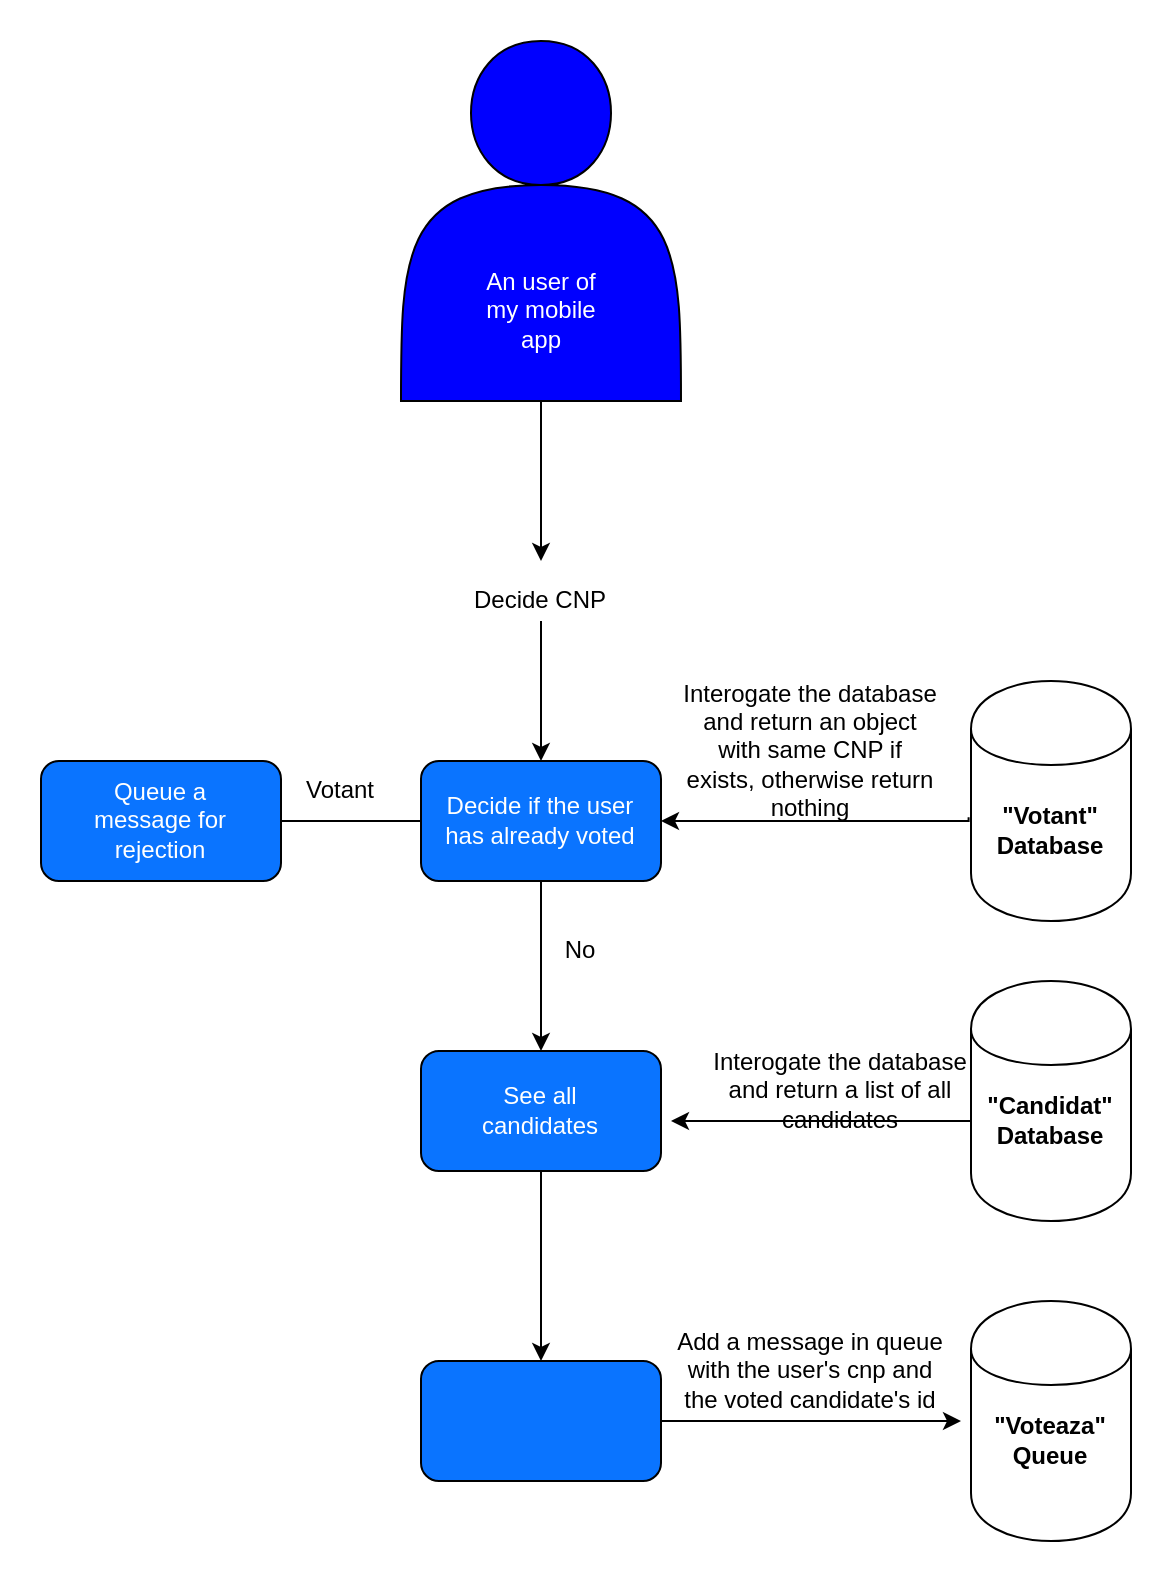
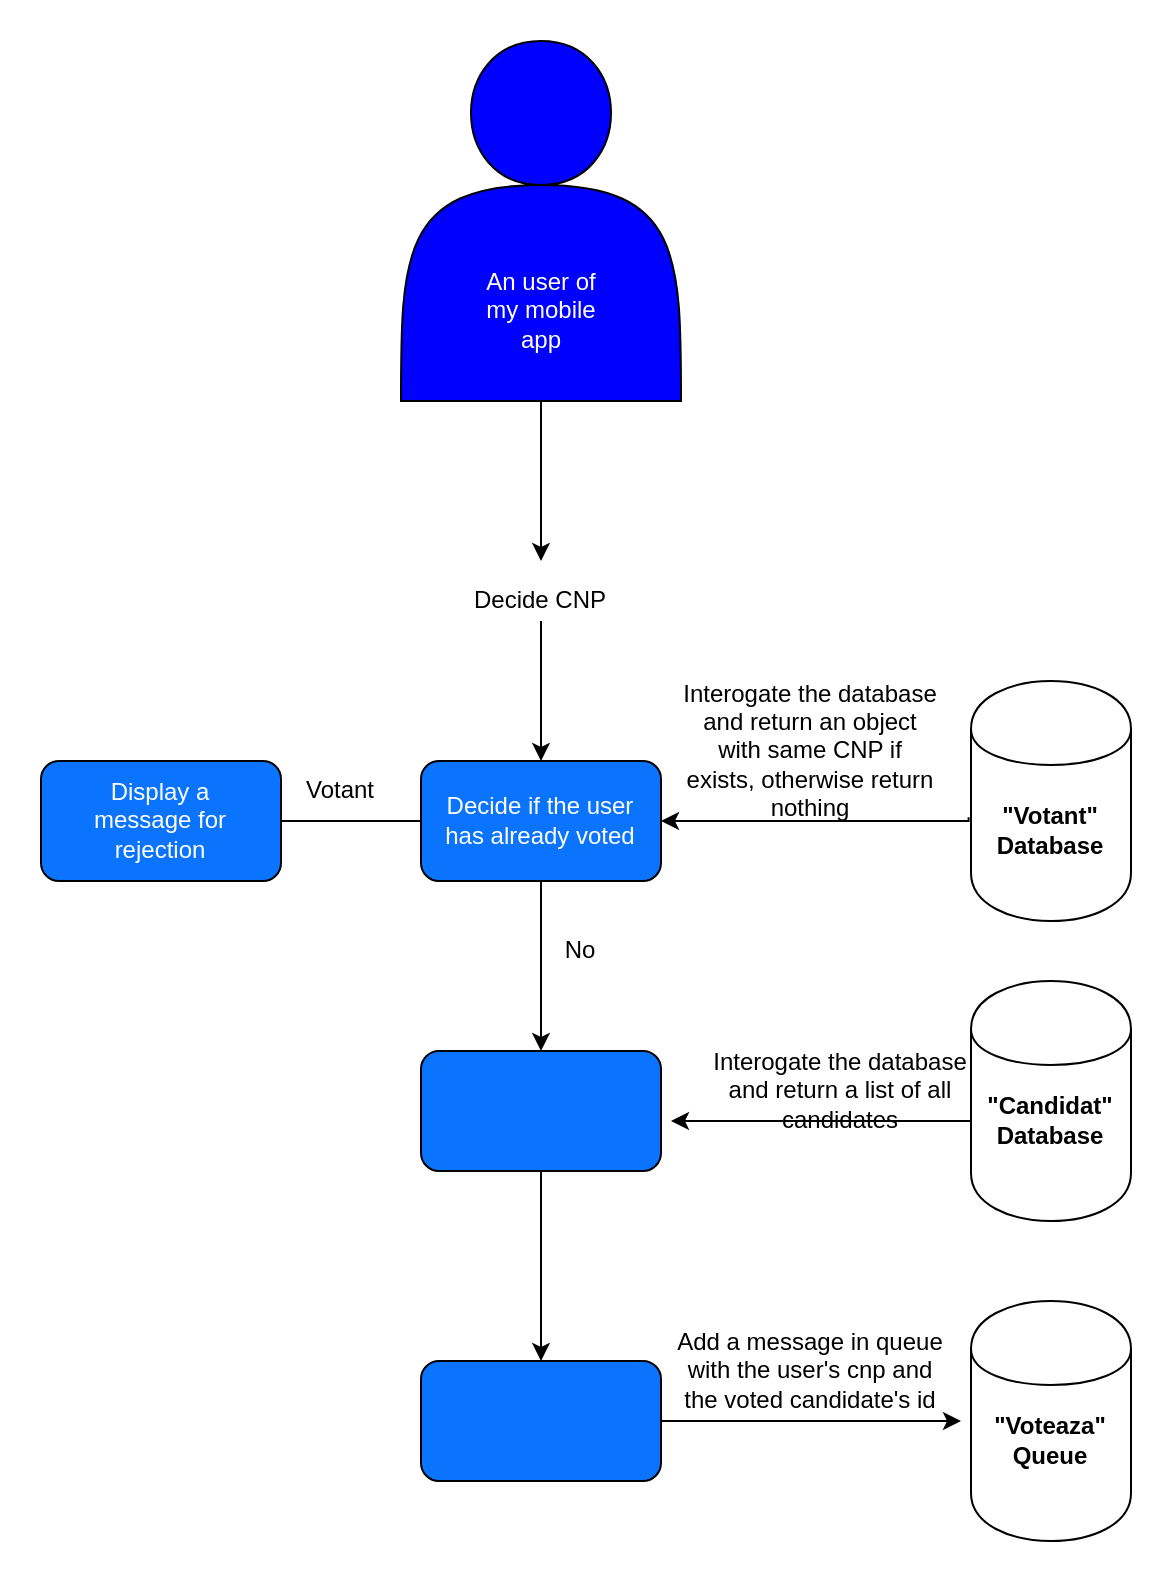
node "Queue a message for rejection": label "Queue a message for rejection" -> "Display a message for rejection"
node "See all candidates": removed
